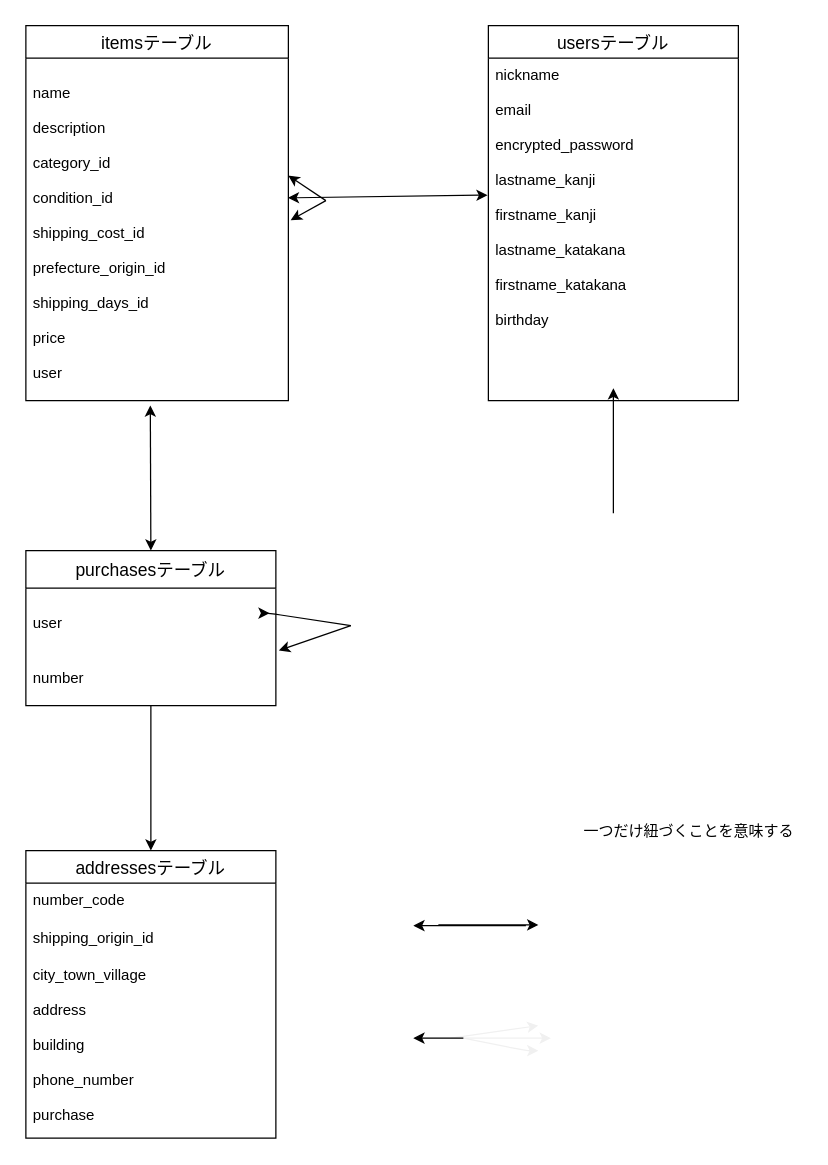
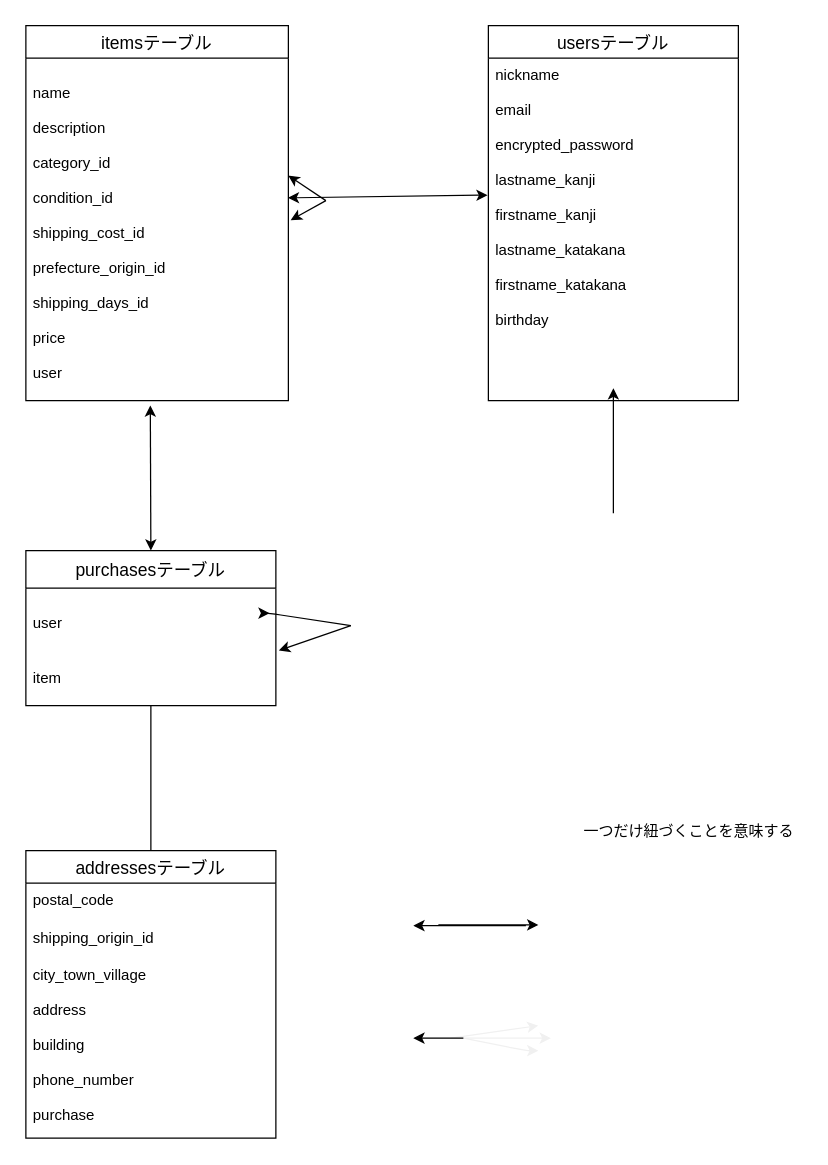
node "number": label "number" -> "item"
edge "purchasesテーブル" -> "addressesテーブル": arrowhead classic -> none
node "number_code": label "number_code" -> "postal_code"
